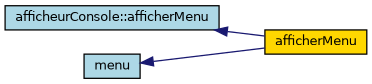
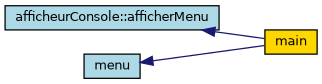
node "afficherMenu": label "afficherMenu" -> "main"
